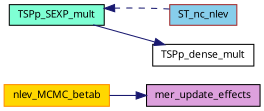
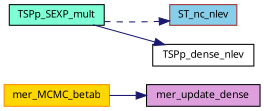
edge "ST_nc_nlev" -> "TSPp_SEXP_mult": reversed
node "TSPp_dense_mult": label "TSPp_dense_mult" -> "TSPp_dense_nlev"
node "nlev_MCMC_betab": label "nlev_MCMC_betab" -> "mer_MCMC_betab"
node "mer_update_effects": label "mer_update_effects" -> "mer_update_dense"
